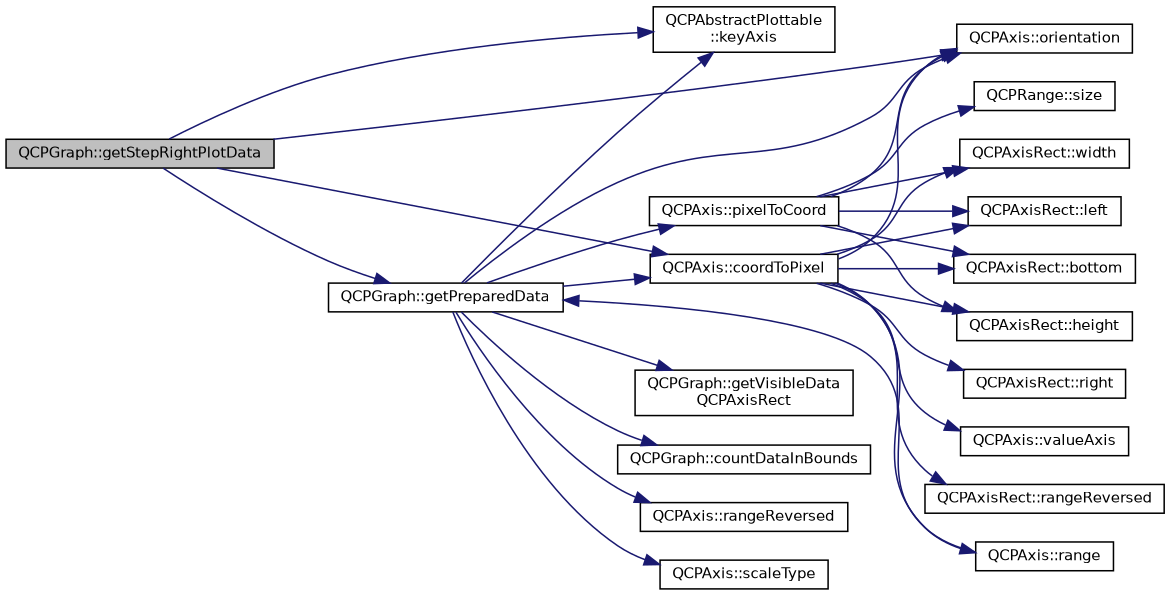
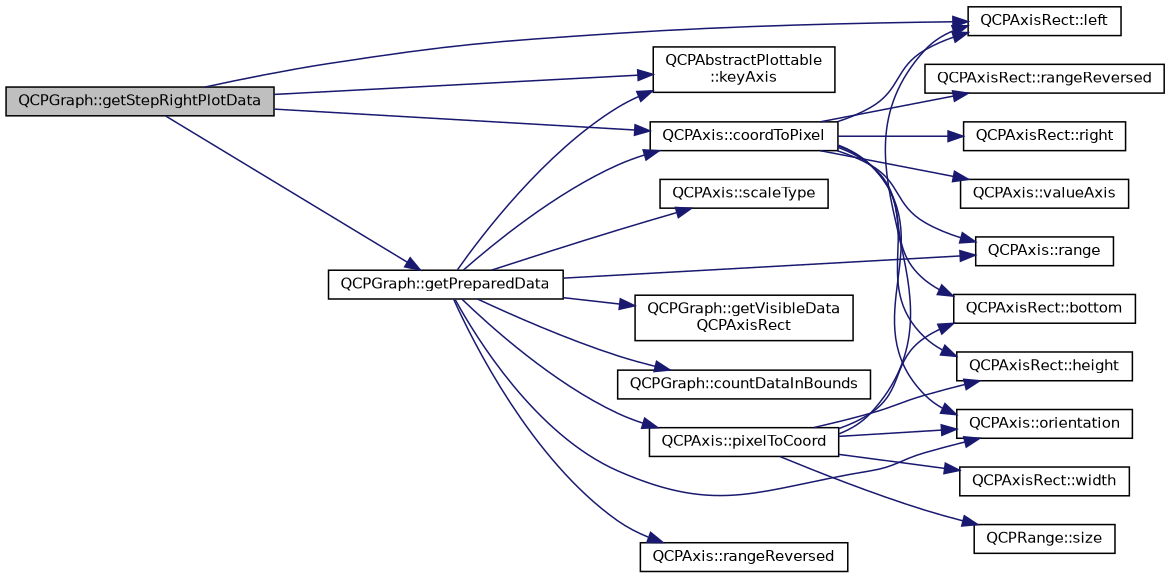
edge "QCPGraph::getStepRightPlotData" -> "QCPAxis::orientation": now "QCPGraph::getStepRightPlotData" -> "QCPAxisRect::left"
edge "QCPAxis::coordToPixel" -> "QCPAxisRect::width": removed
edge "QCPAxis::range" -> "QCPGraph::getPreparedData": reversed
